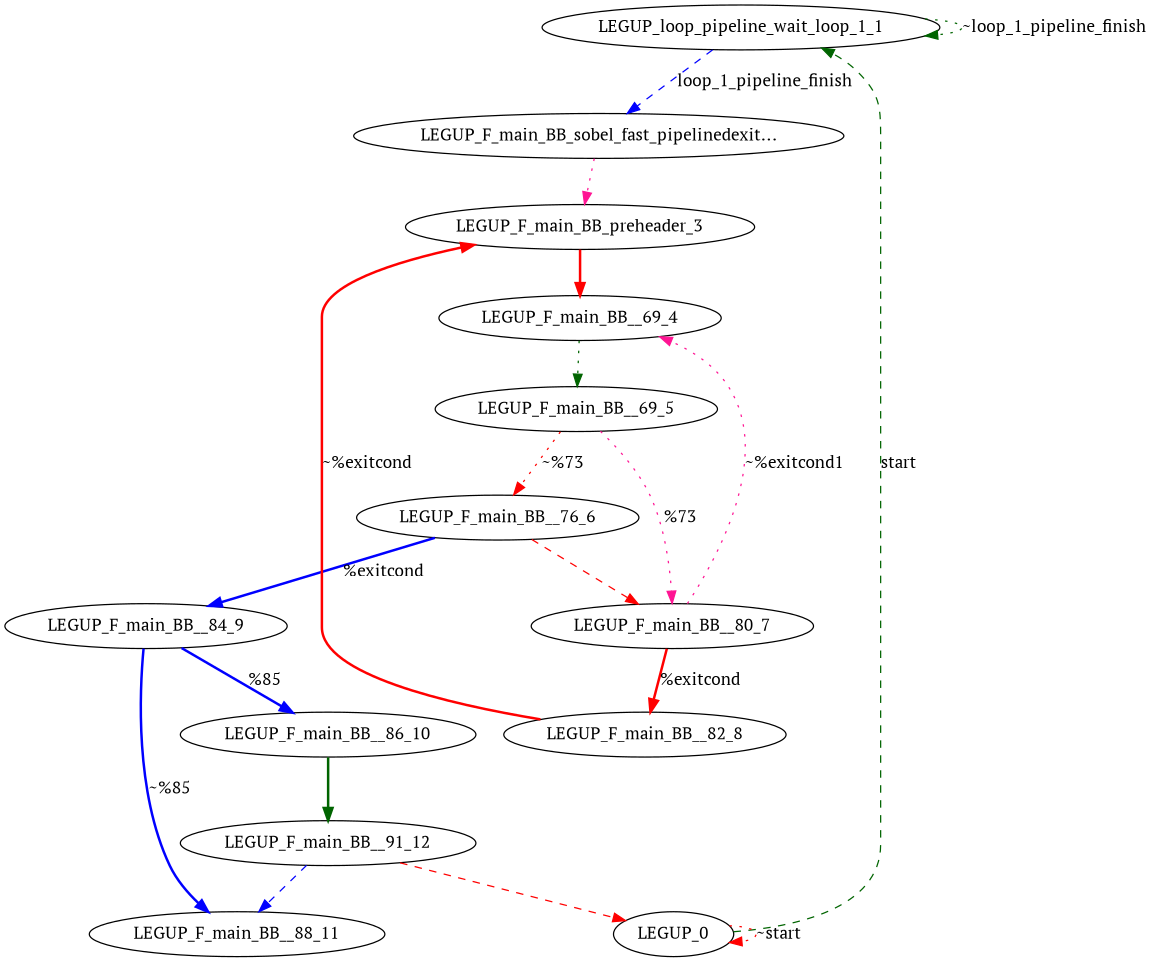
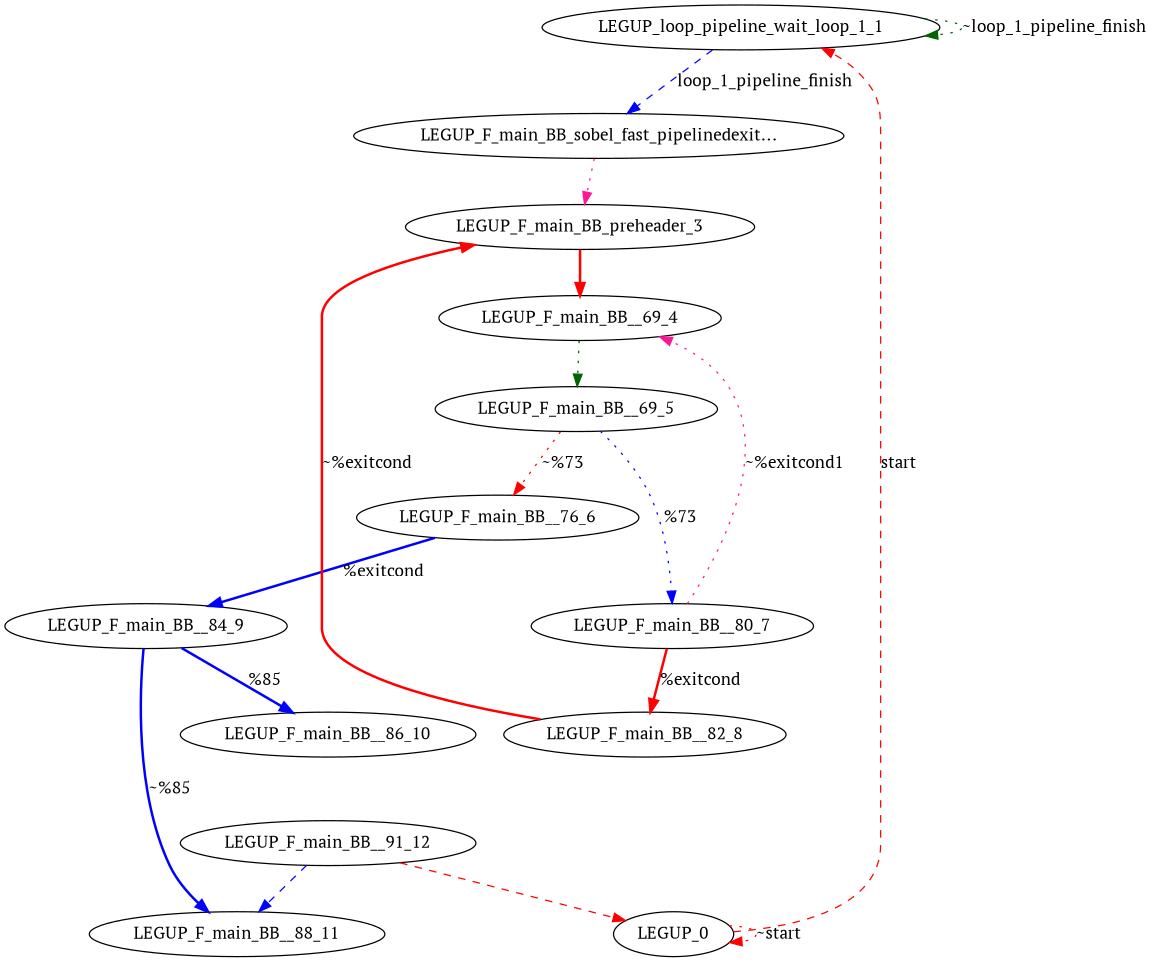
edge "LEGUP_F_main_BB__69_5" -> "LEGUP_F_main_BB__80_7": color deeppink -> blue
edge "LEGUP_0" -> "LEGUP_loop_pipeline_wait_loop_1_1": color darkgreen -> red
edge "LEGUP_F_main_BB__76_6" -> "LEGUP_F_main_BB__80_7": removed
edge "LEGUP_F_main_BB__86_10" -> "LEGUP_F_main_BB__91_12": removed
